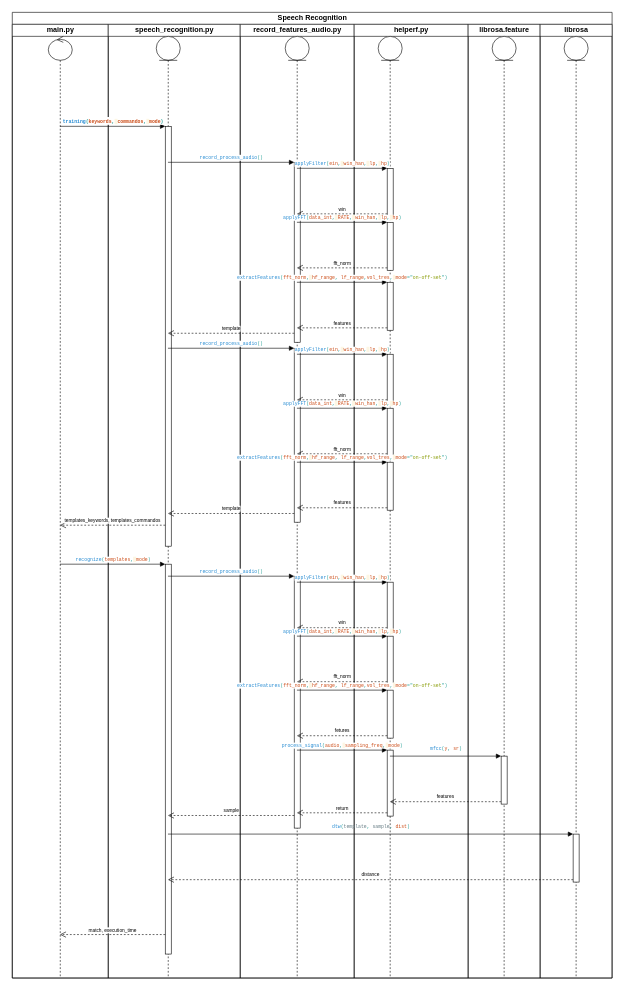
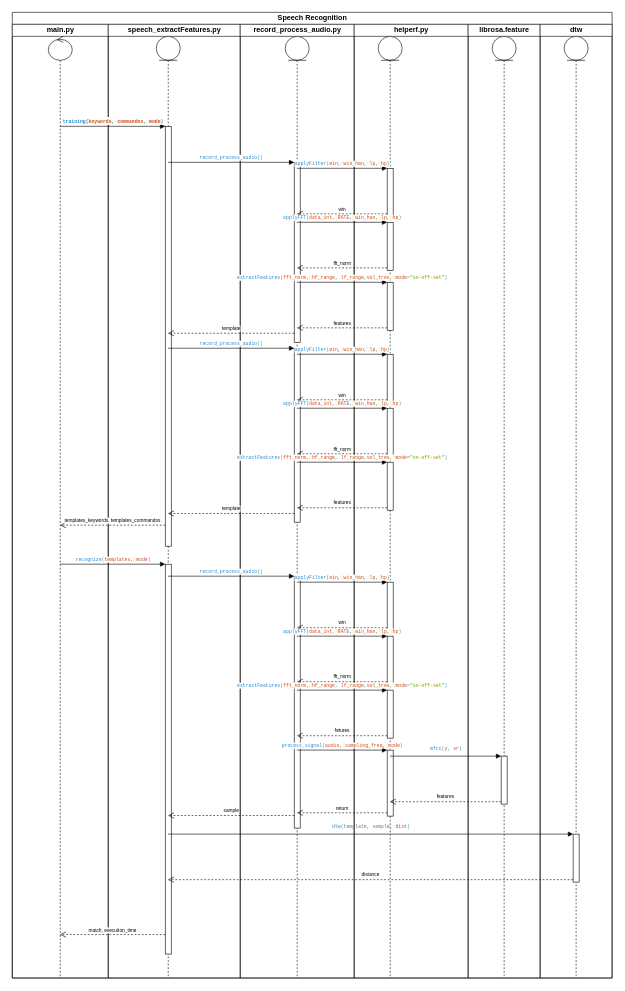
node "speech_recognition.py": label "speech_recognition.py" -> "speech_extractFeatures.py"
node "record_features_audio.py": label "record_features_audio.py" -> "record_process_audio.py"
node "librosa": label "librosa" -> "dtw"
